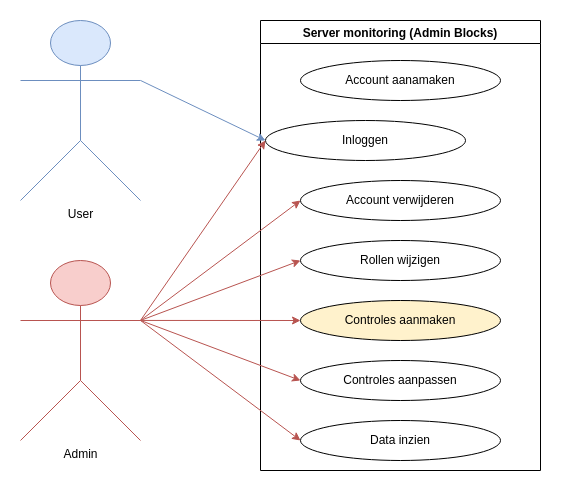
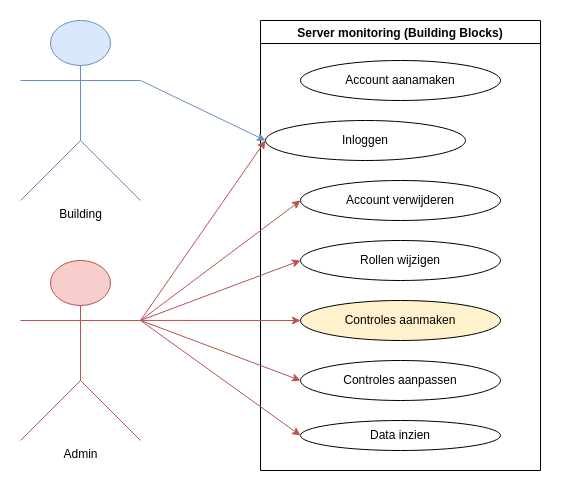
node "Server monitoring (Admin Blocks)": label "Server monitoring (Admin Blocks)" -> "Server monitoring (Building Blocks)"
node "User": label "User" -> "Building"
node "Data inzien": size 200x40 -> 200x30
